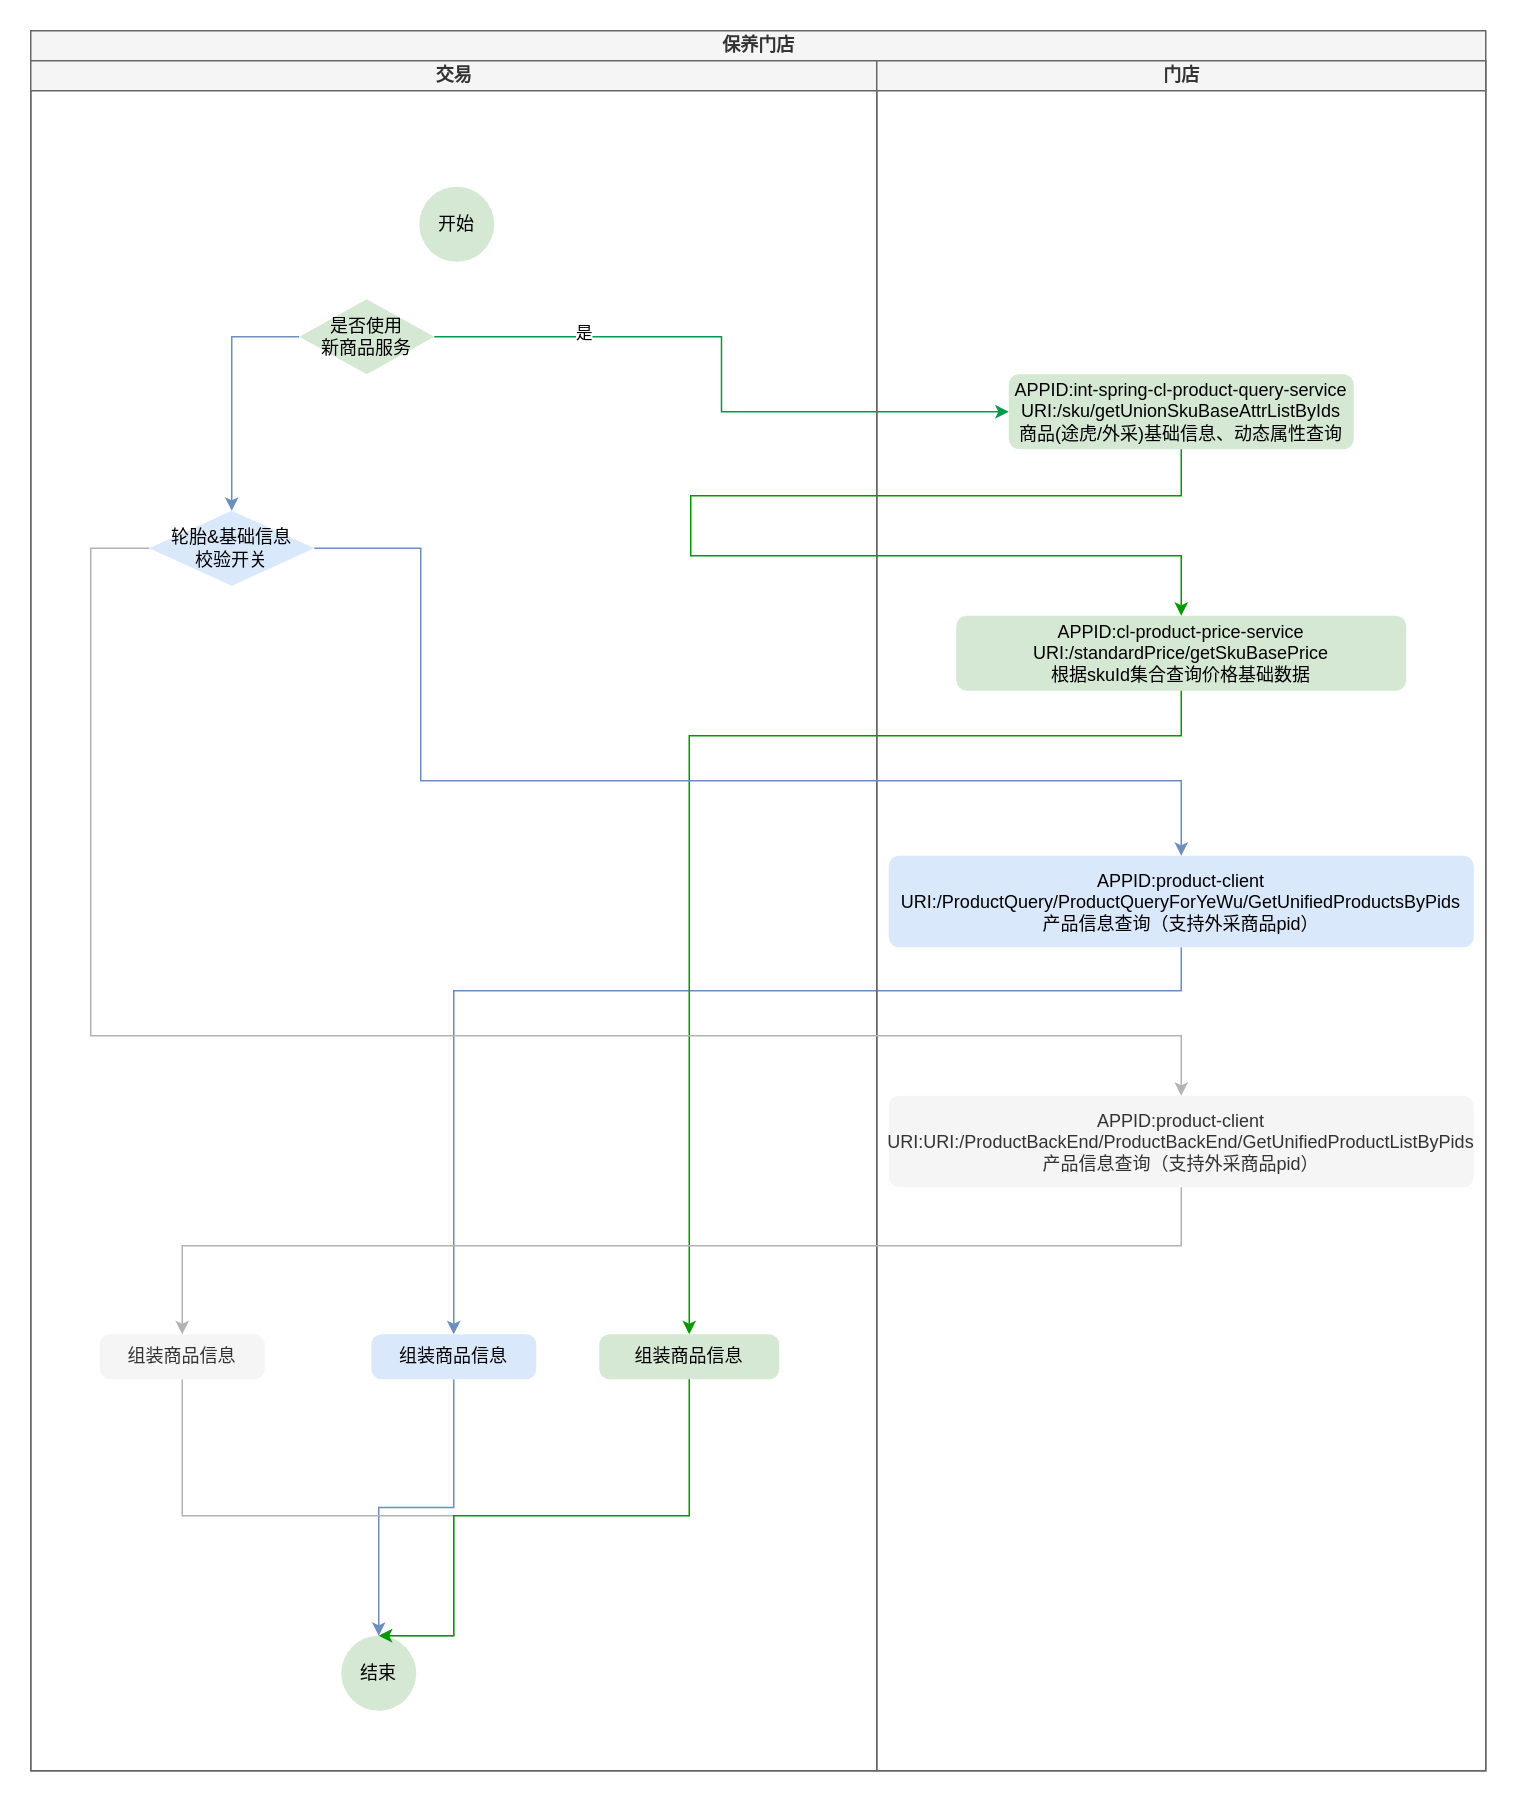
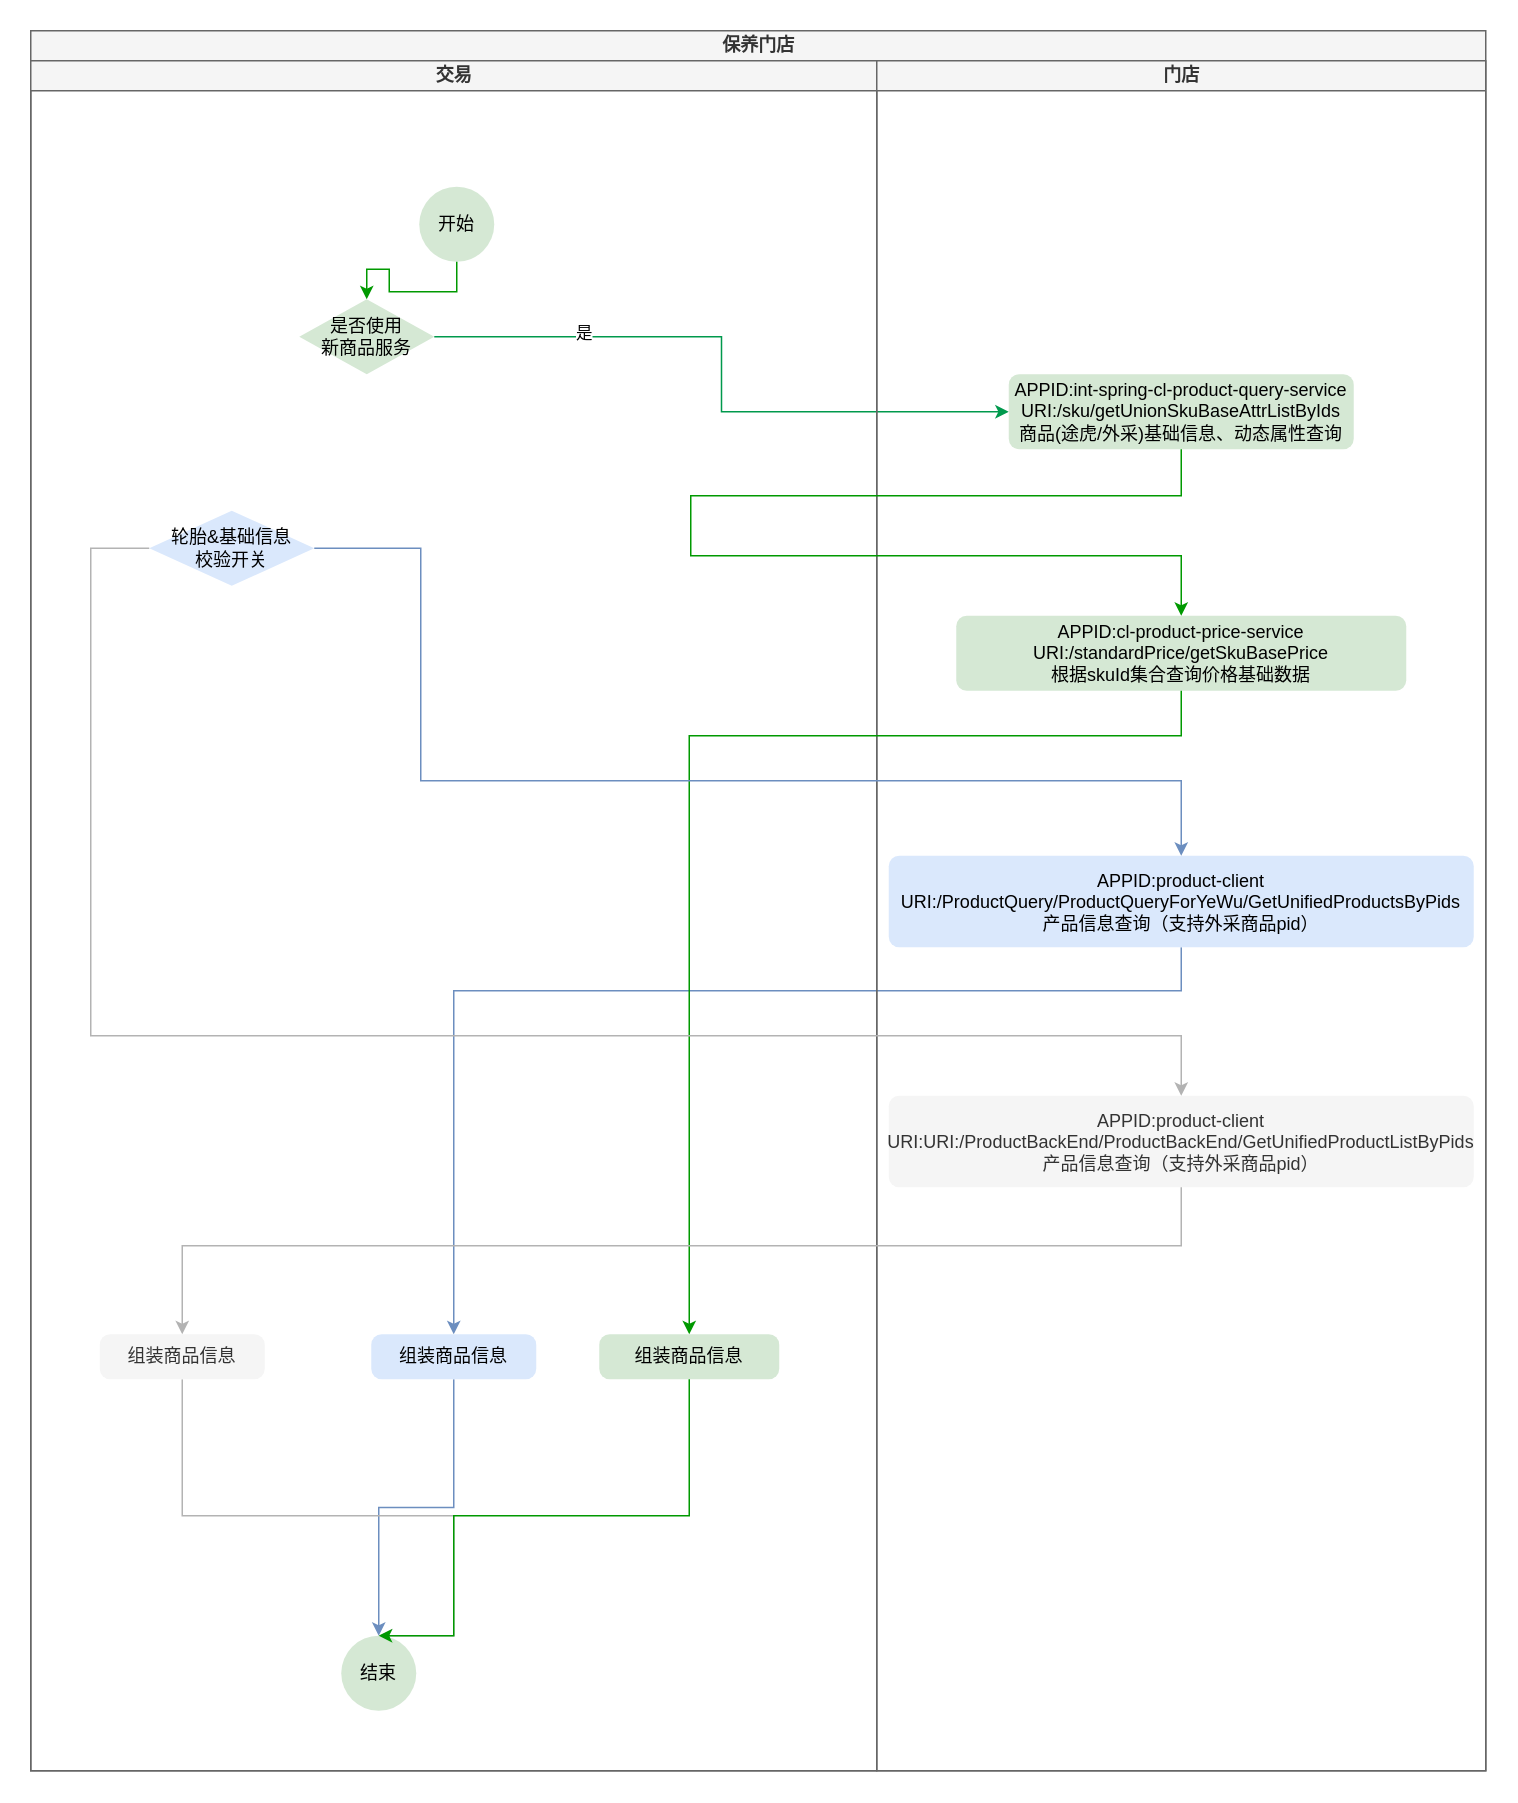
edge "开始" -> "是否使用 新商品服务": added
edge "是否使用 新商品服务" -> "轮胎&基础信息 校验开关": removed
